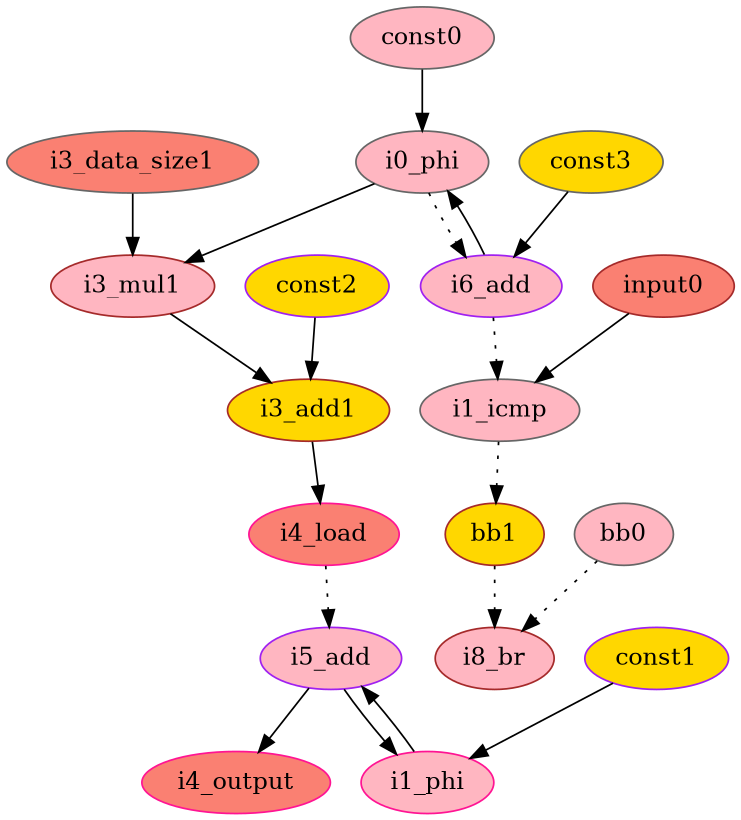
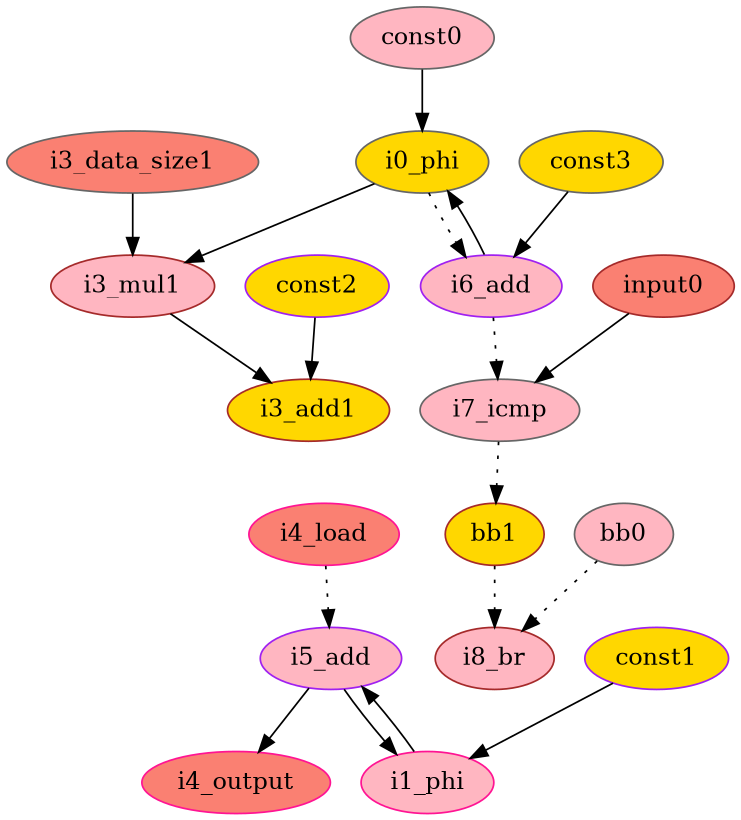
node "i0_phi": fillcolor lightpink -> gold
node "i1_icmp": label "i1_icmp" -> "i7_icmp"
edge "i3_add1" -> "i4_load": removed
